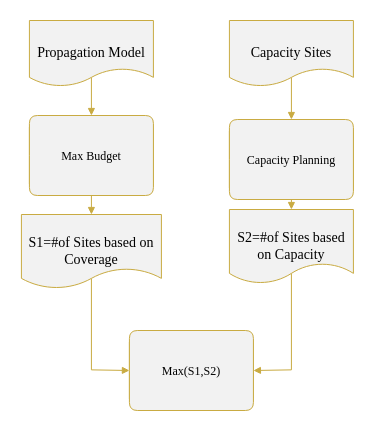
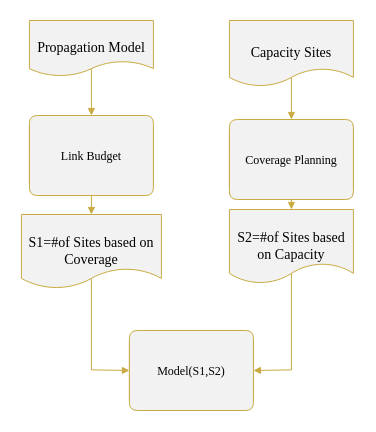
node "Propagation Model": size 124x65 -> 124x55
node "Max Budget": label "Max Budget" -> "Link Budget"
node "Capacity Planning": label "Capacity Planning" -> "Coverage Planning"
node "Max(S1,S2)": label "Max(S1,S2)" -> "Model(S1,S2)"
